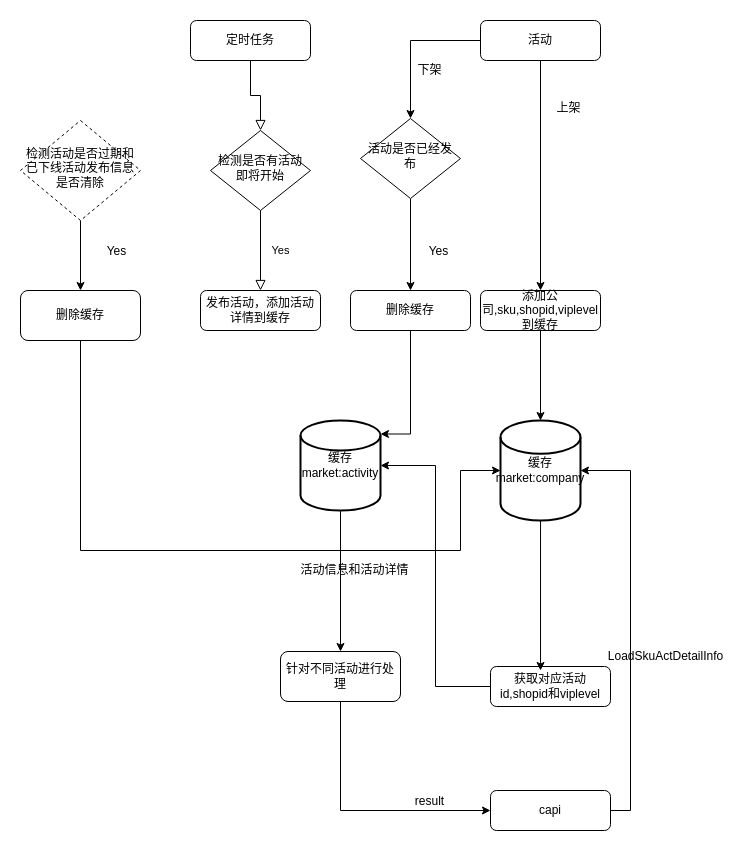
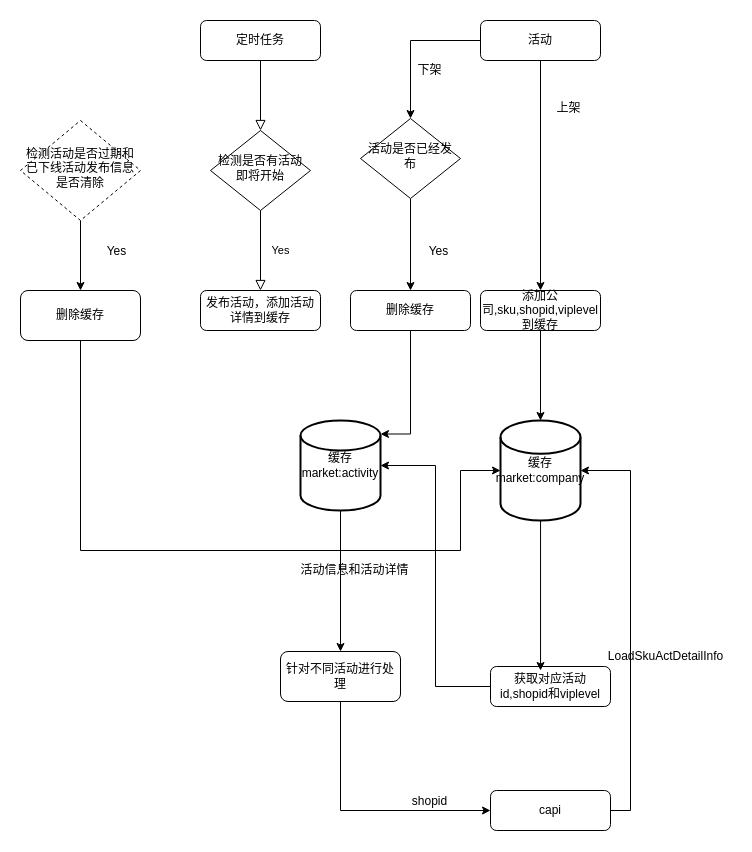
node "定时任务": moved (251, 41) -> (261, 41)
node "result": label "result" -> "shopid"
